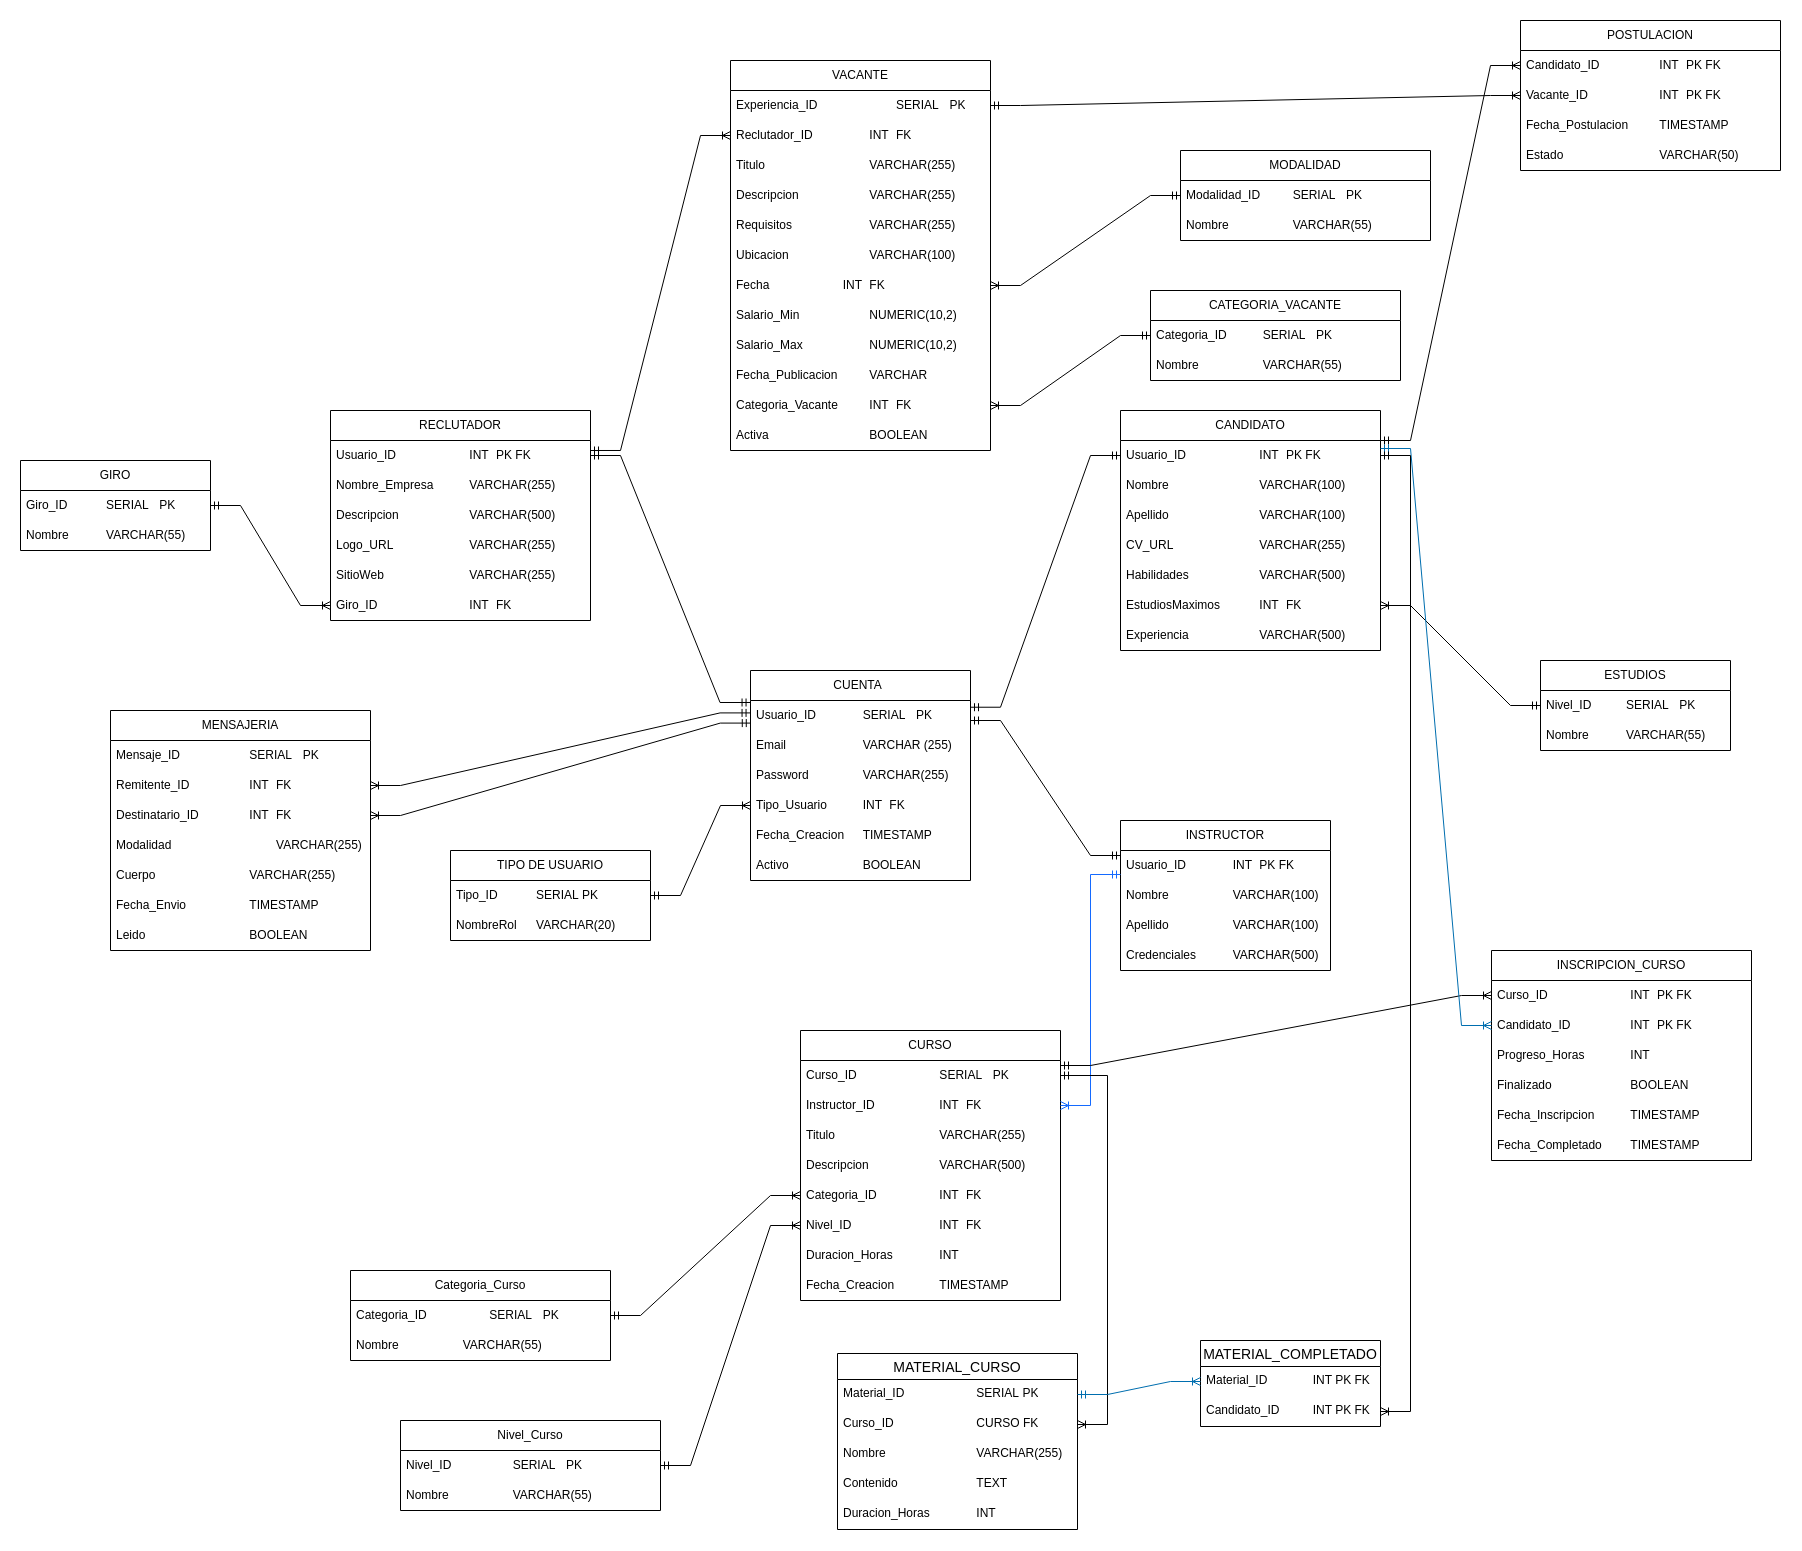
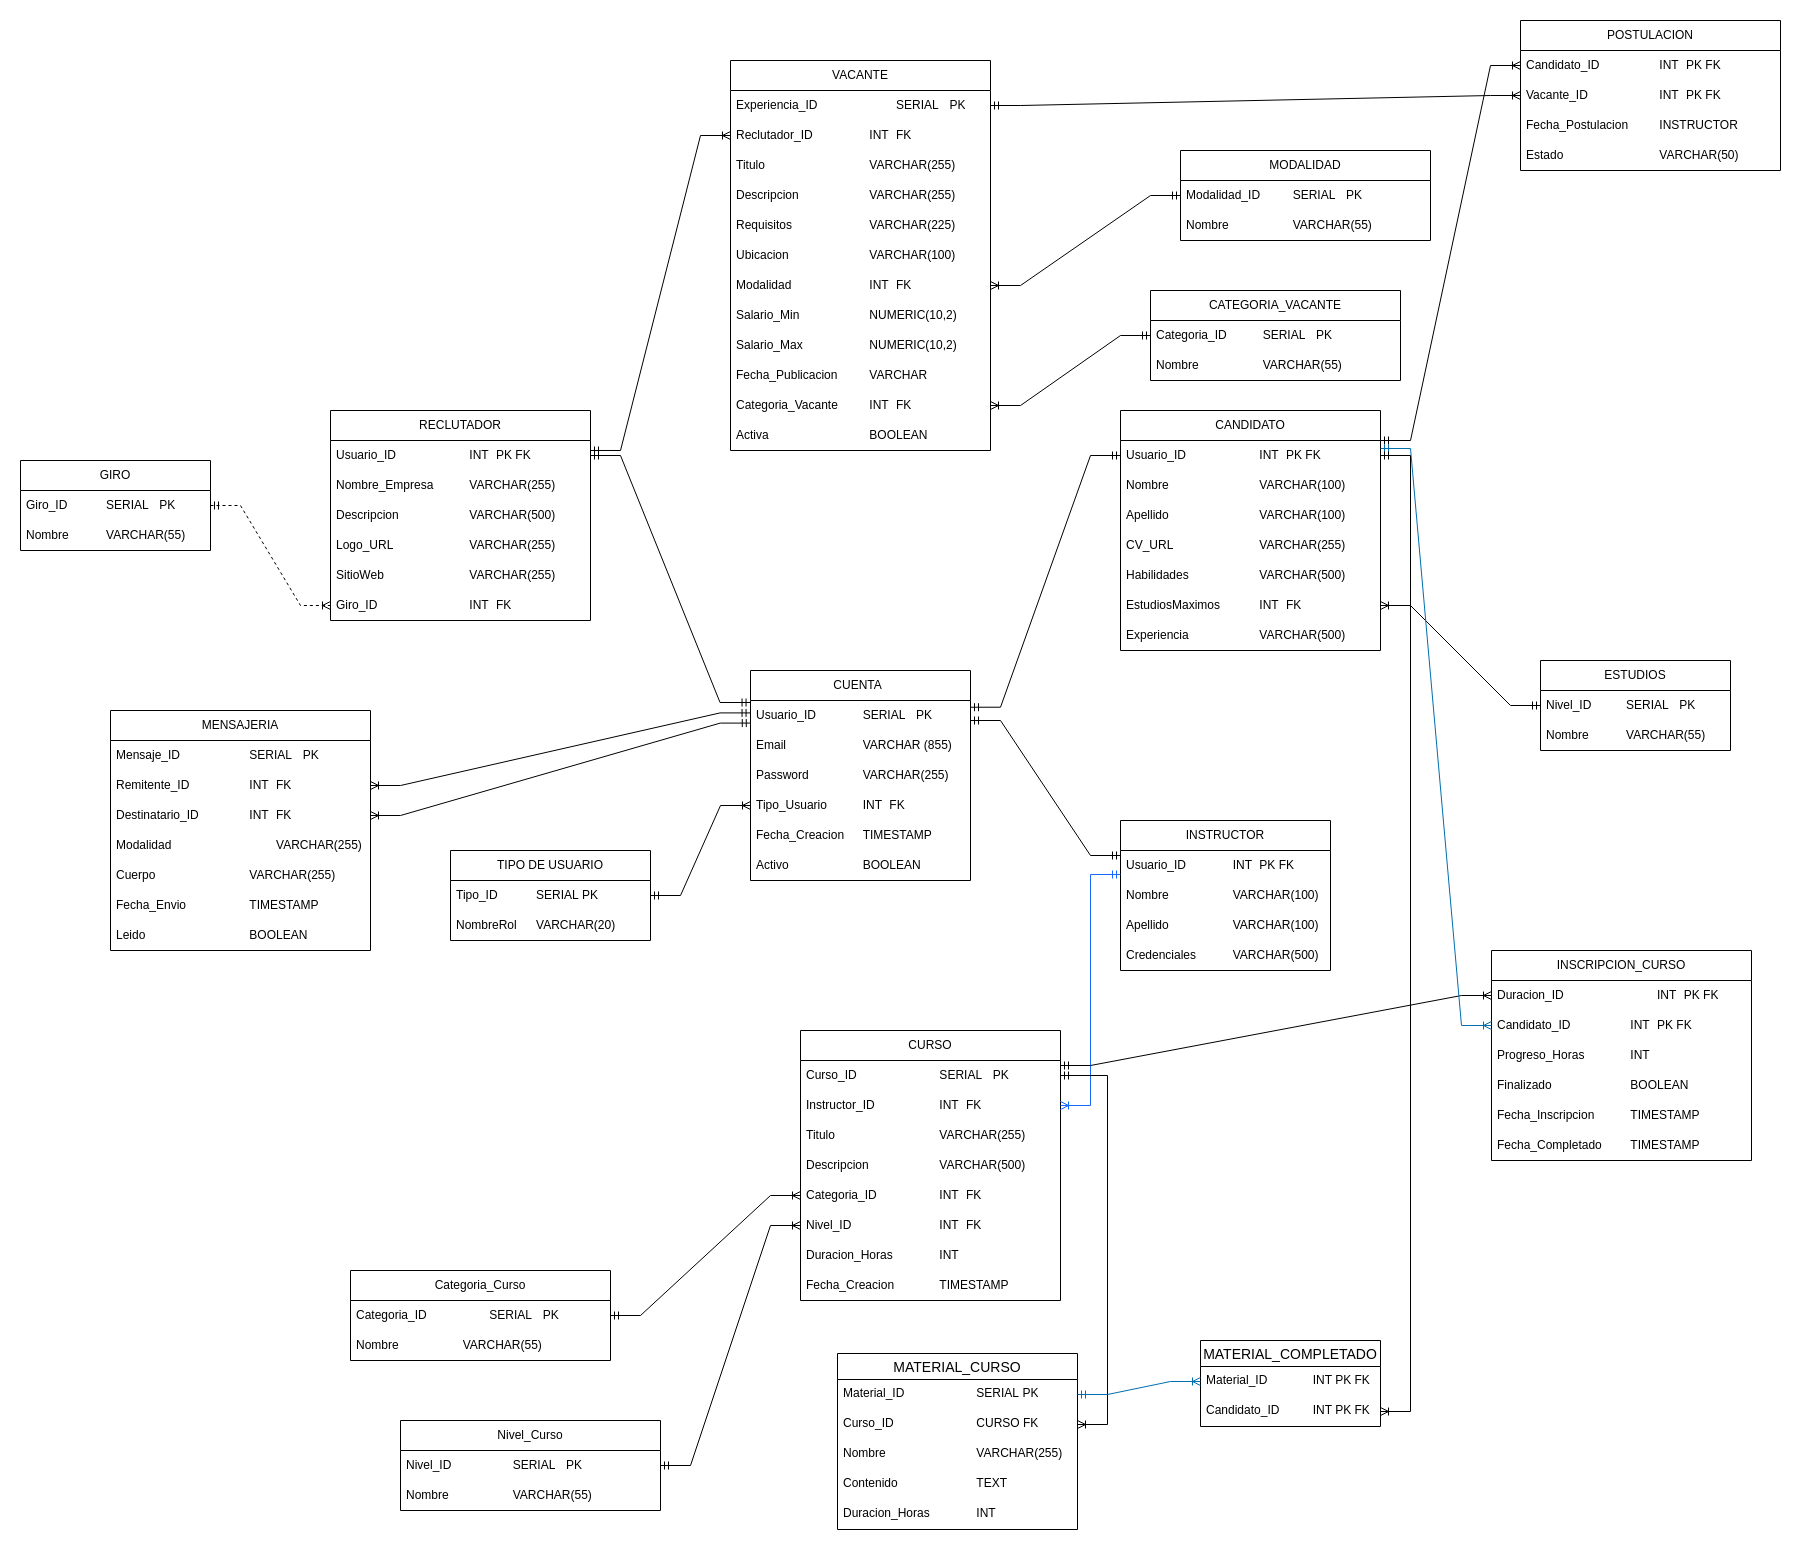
node "Fecha_Postulacion TIMESTAMP": label "Fecha_Postulacion TIMESTAMP" -> "Fecha_Postulacion INSTRUCTOR"
node "Requisitos VARCHAR(255)": label "Requisitos VARCHAR(255)" -> "Requisitos VARCHAR(225)"
node "Fecha INT FK": label "Fecha INT FK" -> "Modalidad INT FK"
edge "Giro_ID SERIAL PK" -- "Giro_ID INT FK": style solid -> dashed
node "Email VARCHAR (255)": label "Email VARCHAR (255)" -> "Email VARCHAR (855)"
node "Curso_ID INT PK FK": label "Curso_ID INT PK FK" -> "Duracion_ID INT PK FK"
